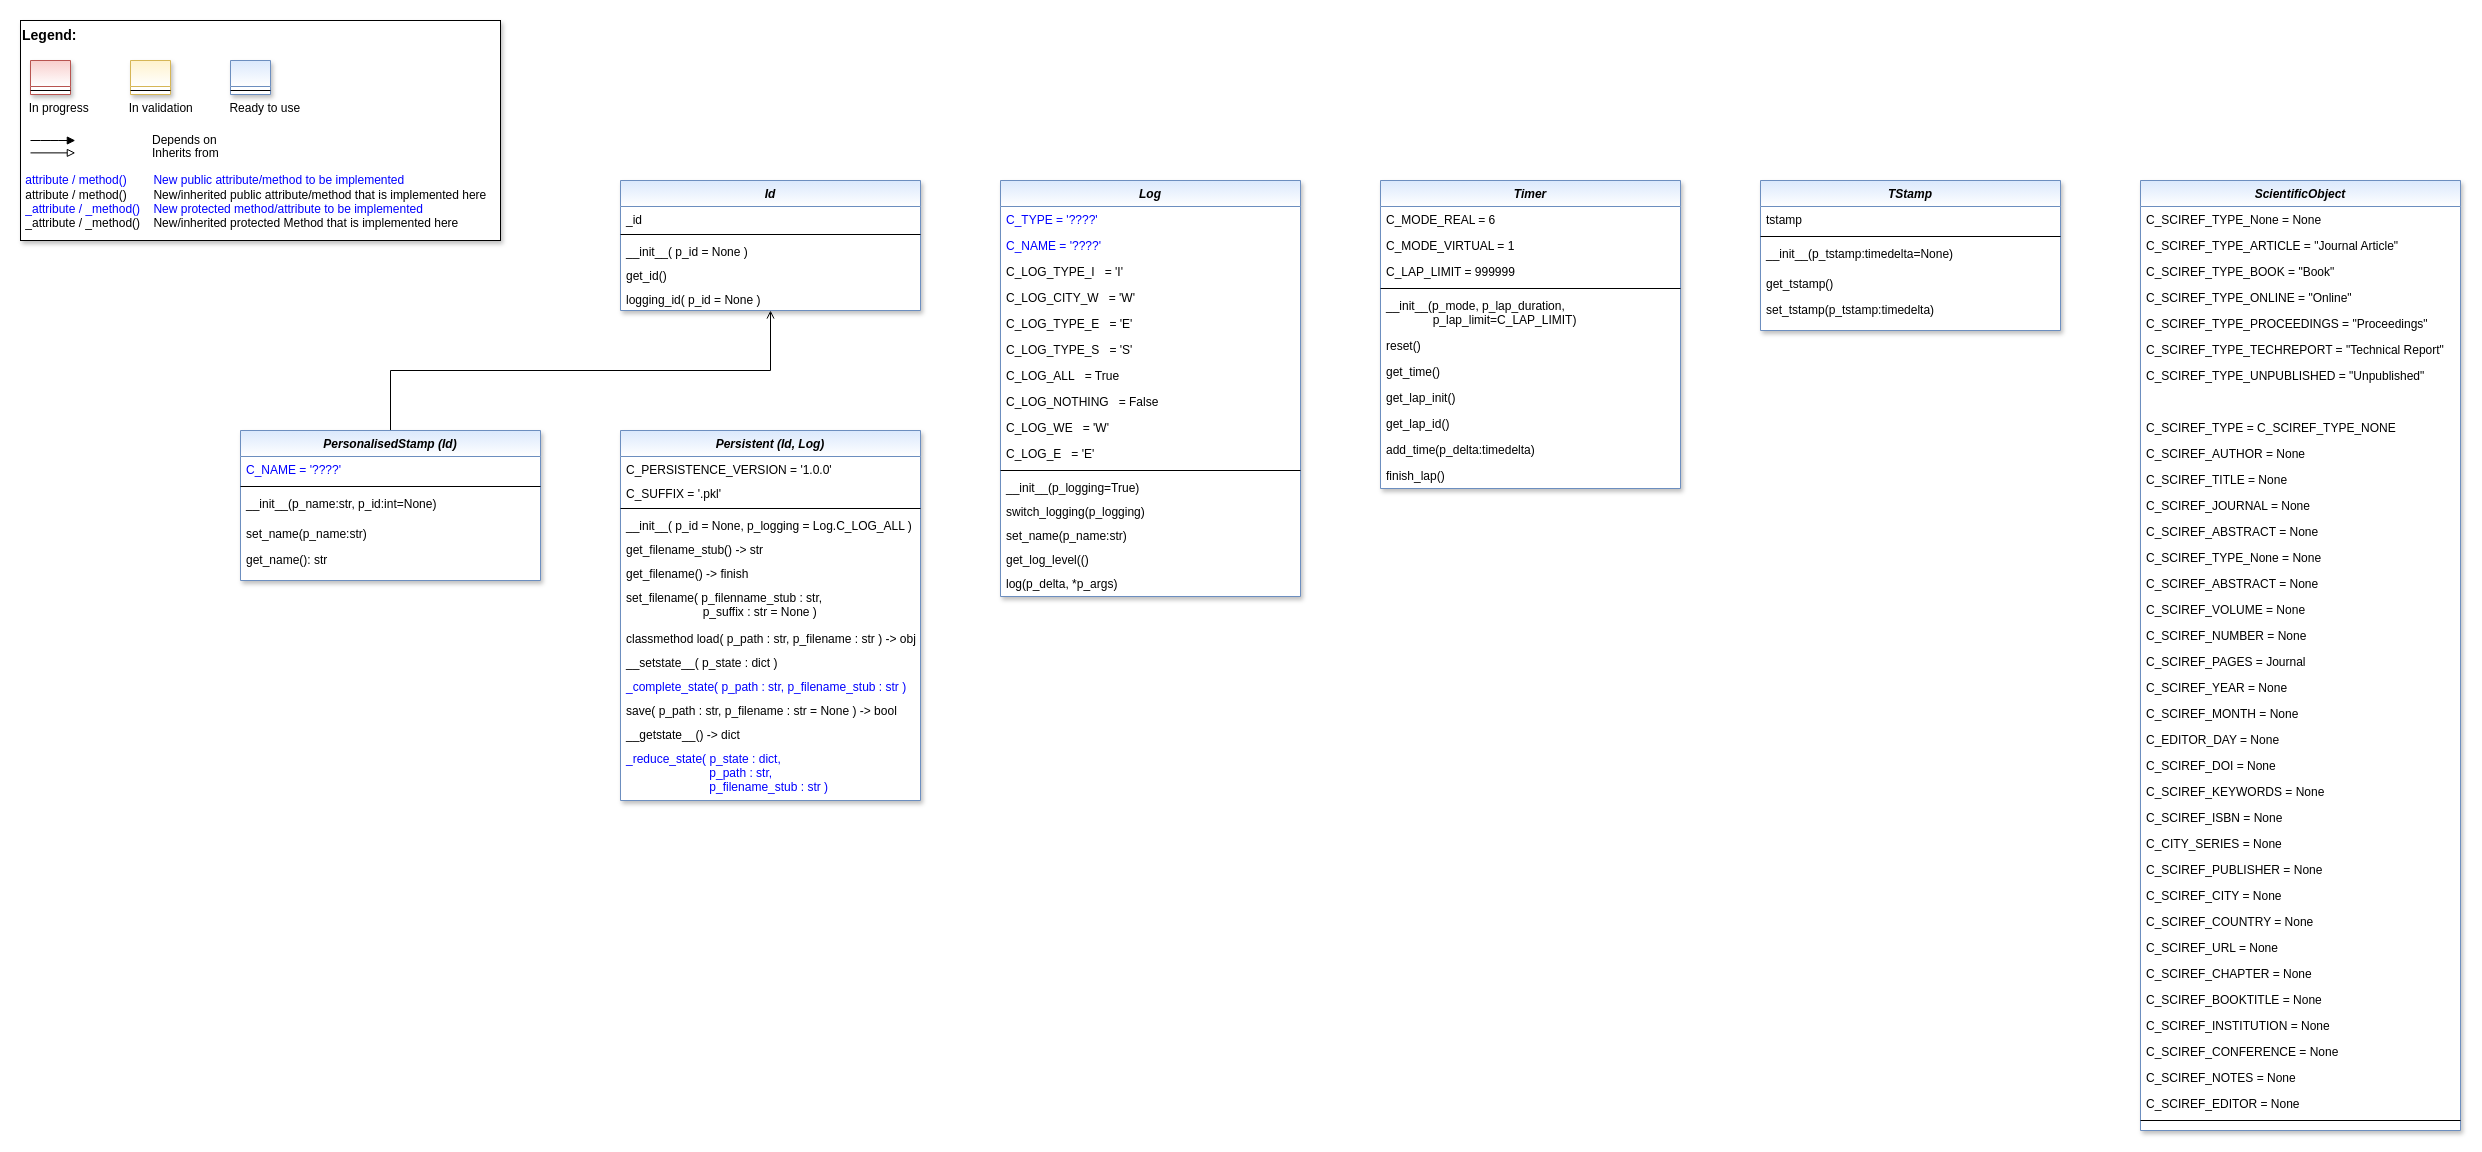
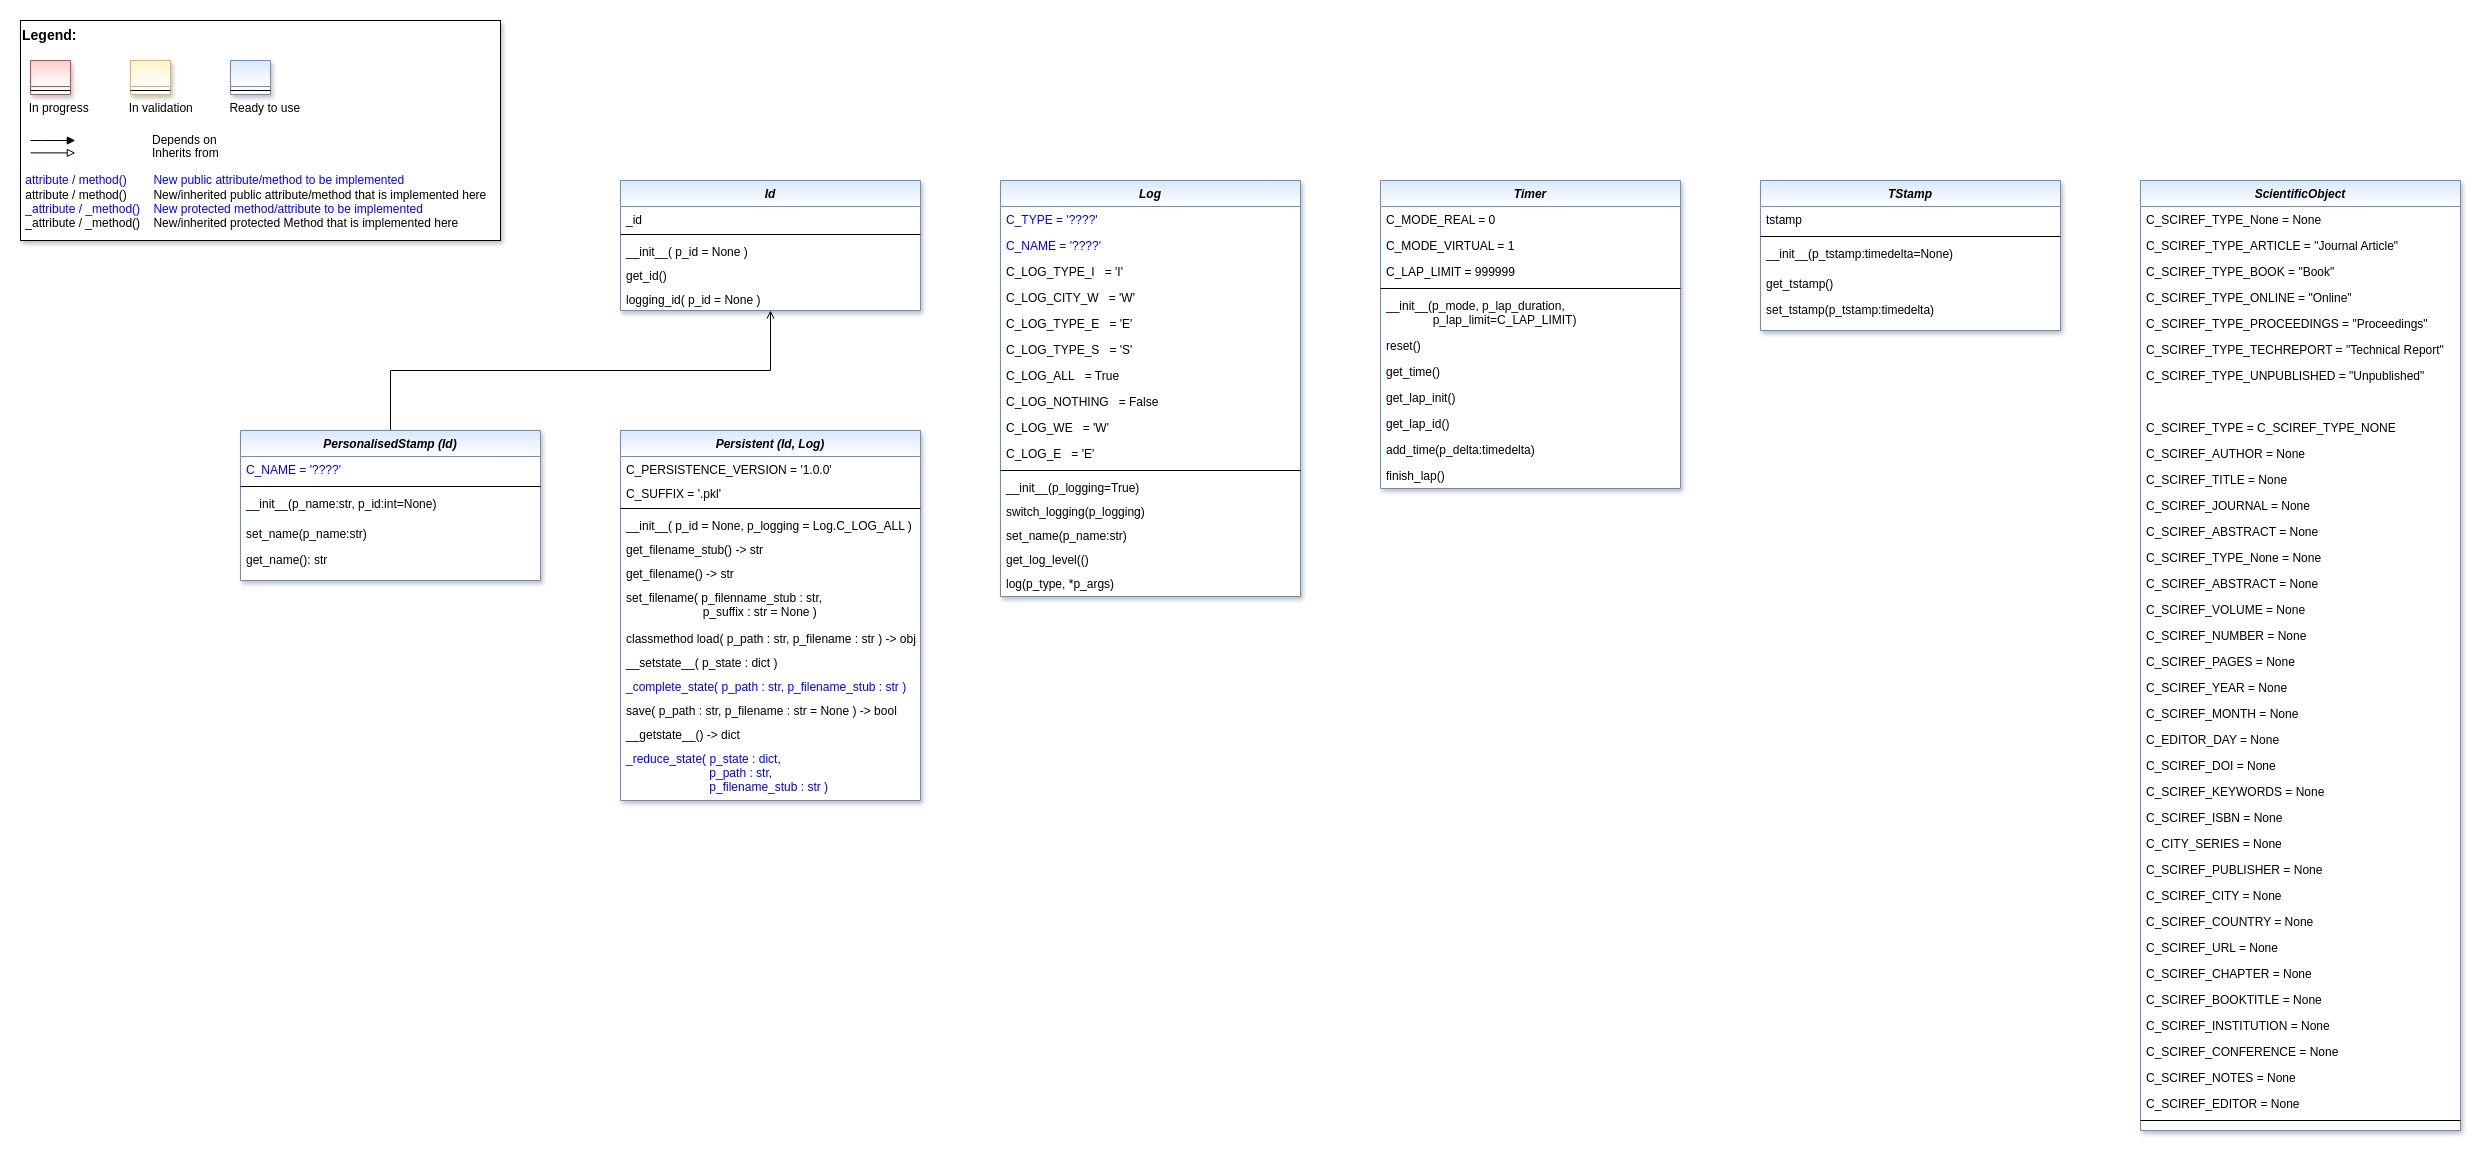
node "C_MODE_REAL = 6": label "C_MODE_REAL = 6" -> "C_MODE_REAL = 0"
node "get_filename() -> finish": label "get_filename() -> finish" -> "get_filename() -> str"
node "log(p_delta, *p_args)": label "log(p_delta, *p_args)" -> "log(p_type, *p_args)"
node "C_SCIREF_PAGES = Journal": label "C_SCIREF_PAGES = Journal" -> "C_SCIREF_PAGES = None"
